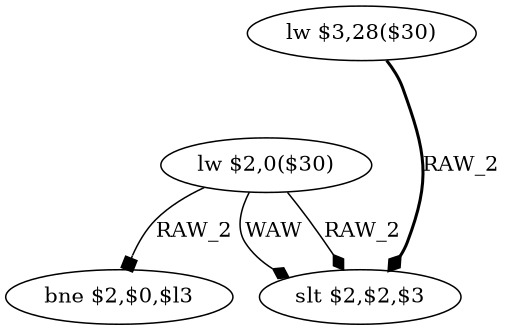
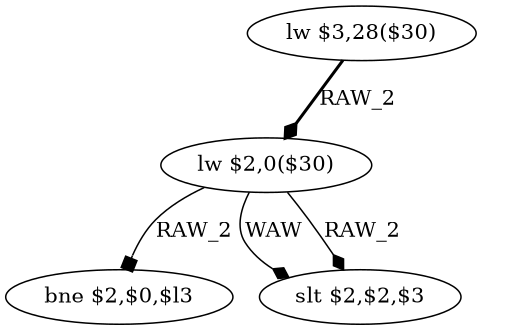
edge "lw $3,28($30)" -> "slt $2,$2,$3": now "lw $3,28($30)" -> "lw $2,0($30)"
